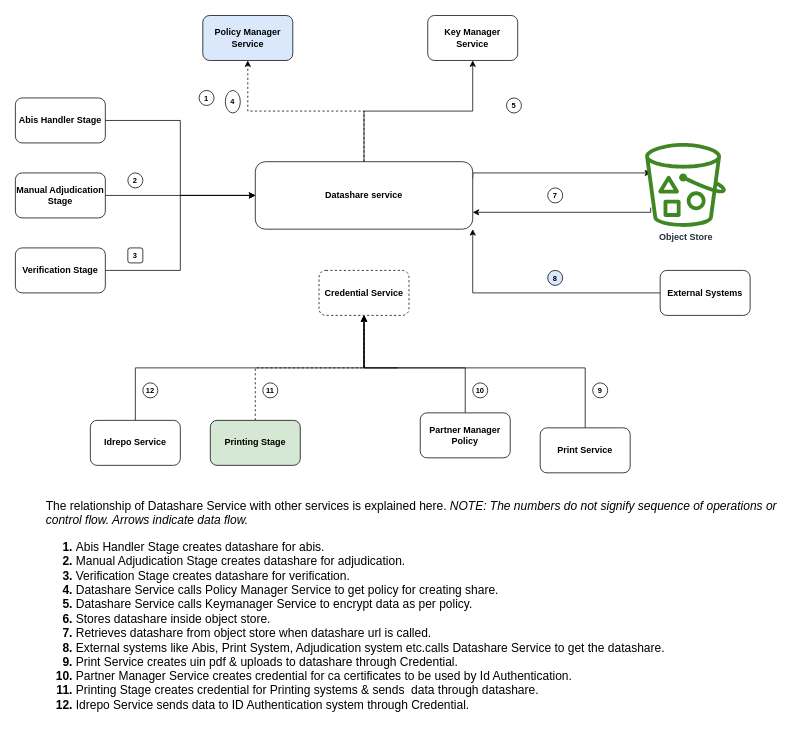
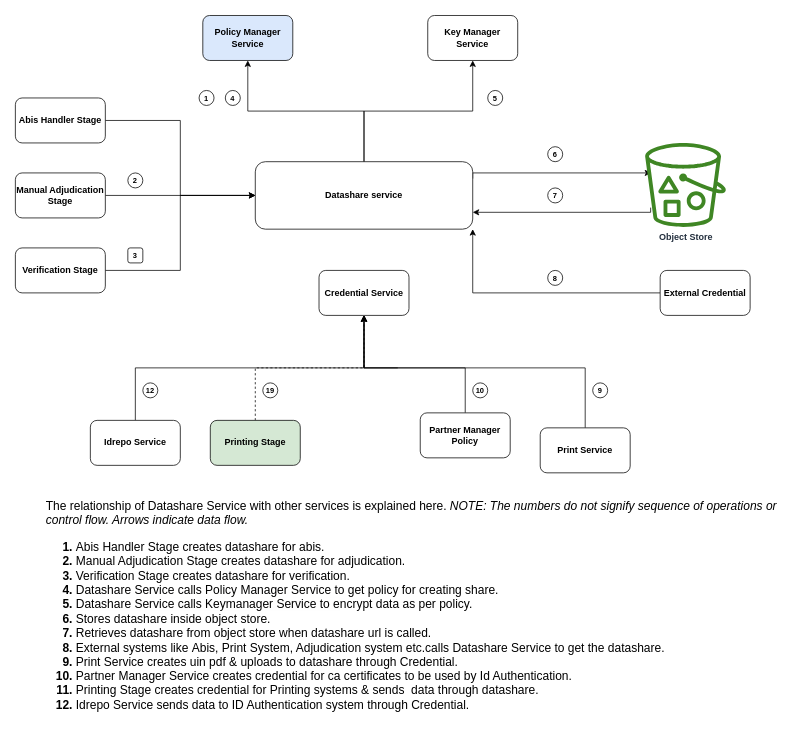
node "4": size 15x23 -> 15x15
node "5": moved (514, 105) -> (495, 98)
edge "Datashare service" -> "Policy Manager Service": style dashed -> solid
node "6": added
node "8": fillcolor #dae8fc -> #ffffff
node "Credential Service": style dashed -> solid
node "External Systems": label "External Systems" -> "External Credential"
node "11": label "11" -> "19"
